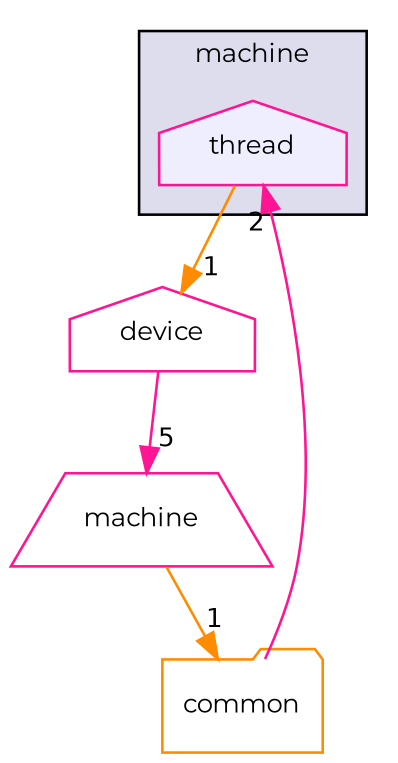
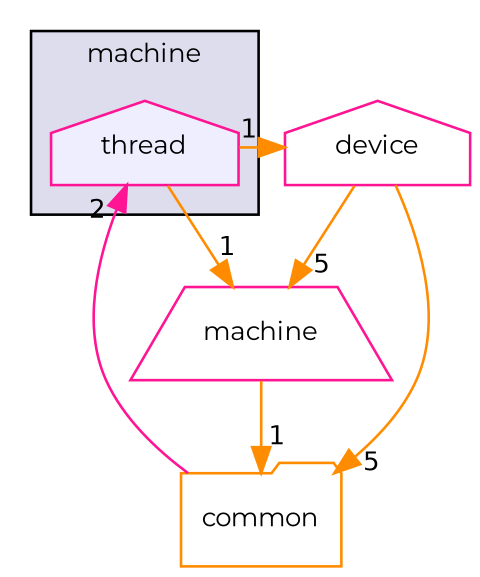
edge "thread" -> "machine": added
edge "device" -> "common": added
edge "device" -> "machine": color deeppink -> darkorange
